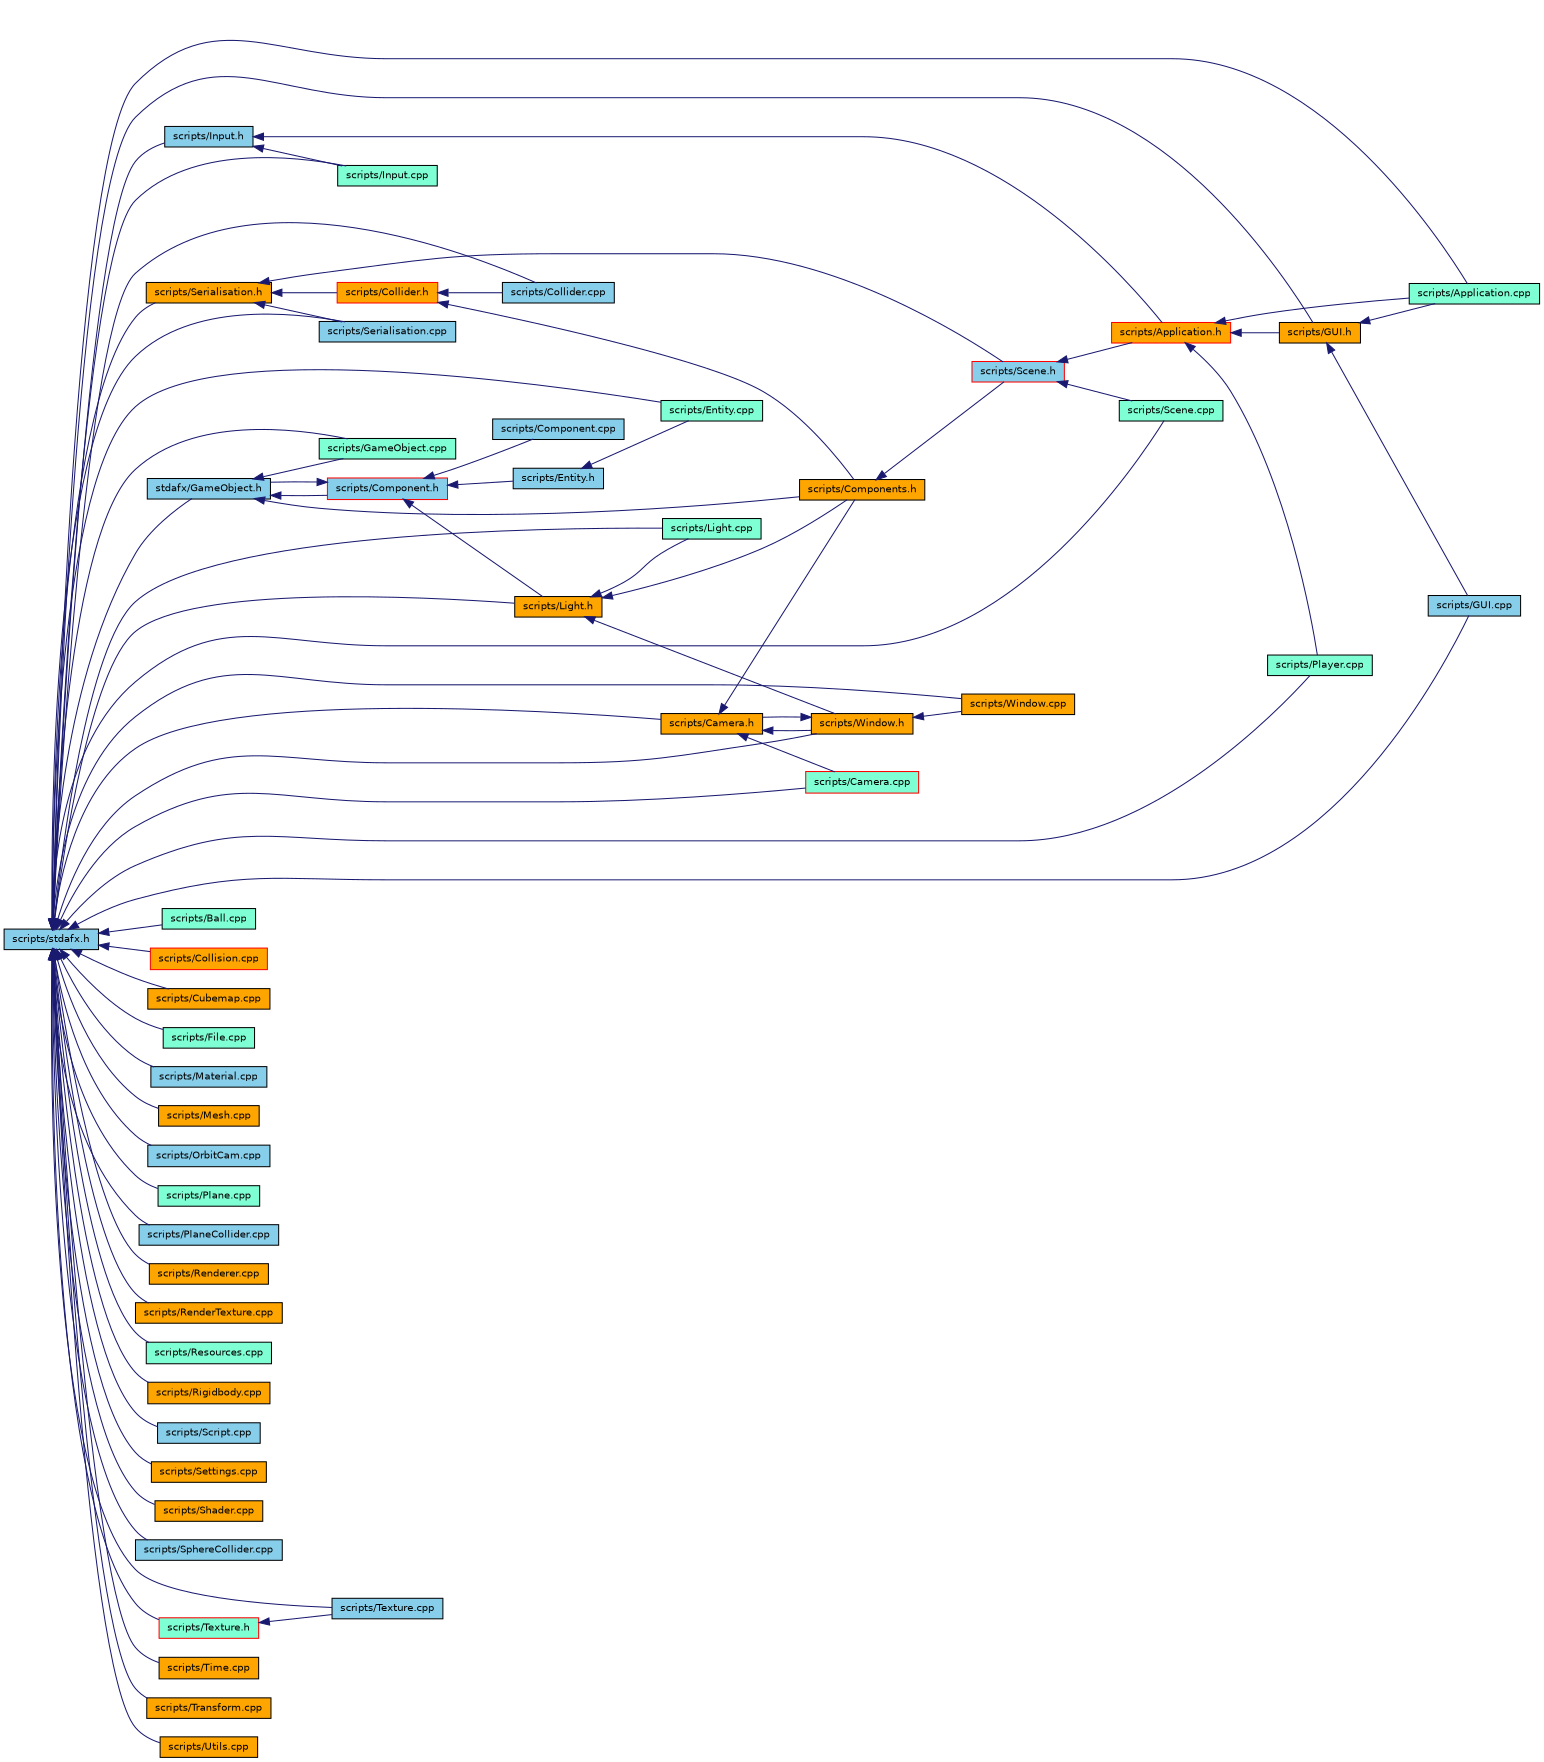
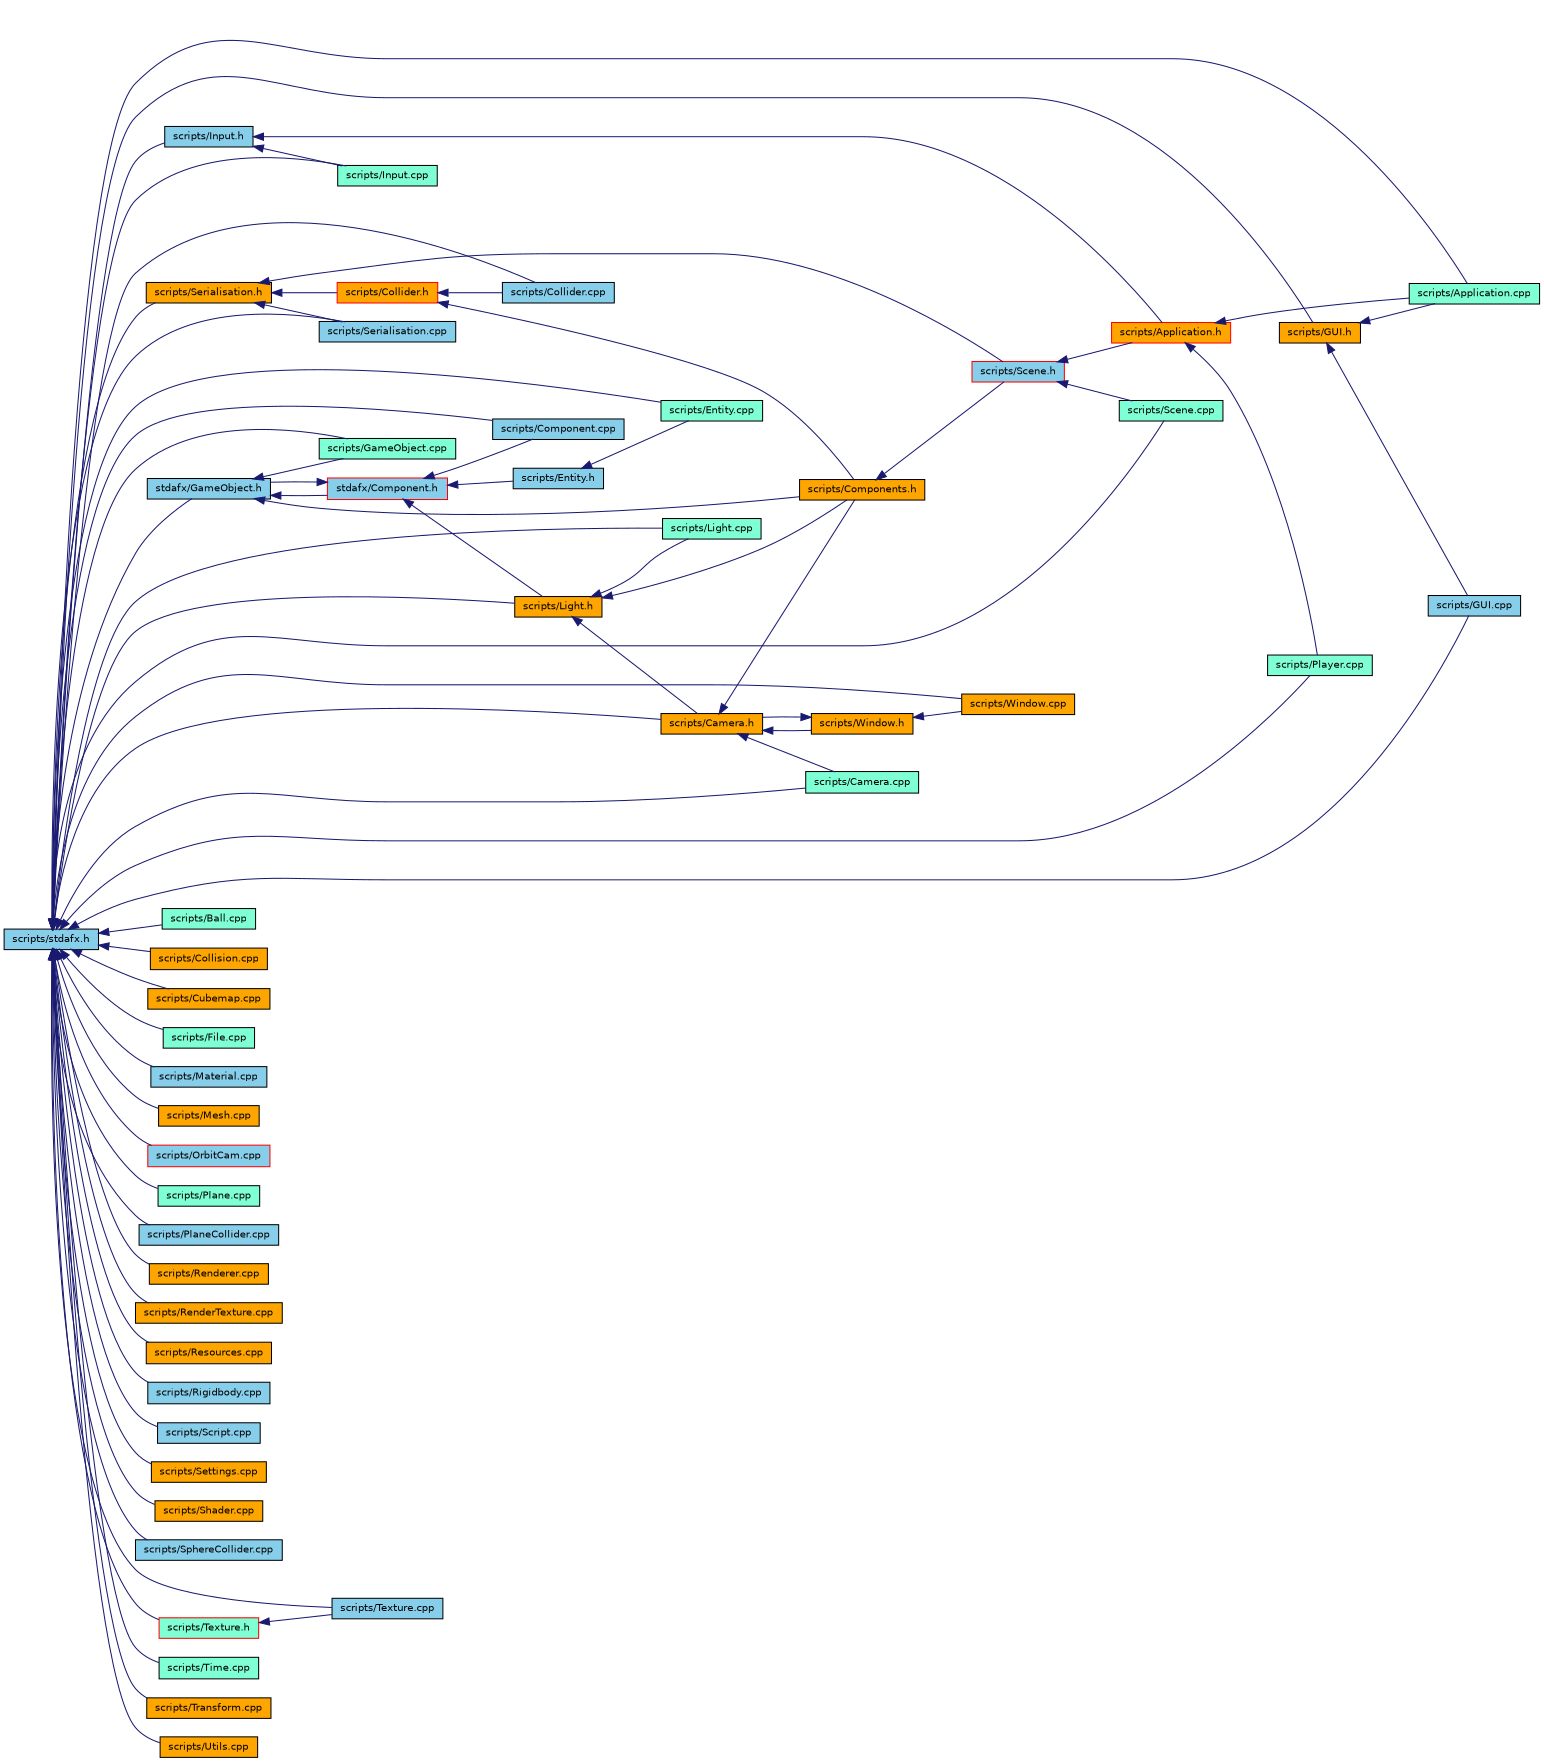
edge "scripts/GUI.h" -> "scripts/Application.h": removed
node "scripts/Component.h": label "scripts/Component.h" -> "stdafx/Component.h"
edge "scripts/Window.h" -> "scripts/Light.h": now "scripts/Camera.h" -> "scripts/Light.h"
edge "scripts/Window.h" -> "scripts/stdafx.h": now "scripts/Component.cpp" -> "scripts/stdafx.h"
node "scripts/Camera.cpp": color red -> black
node "scripts/Collision.cpp": color red -> black
node "scripts/OrbitCam.cpp": color black -> red
node "scripts/Resources.cpp": fillcolor aquamarine -> orange
node "scripts/Rigidbody.cpp": fillcolor orange -> skyblue
node "scripts/Time.cpp": fillcolor orange -> aquamarine
